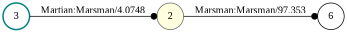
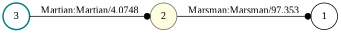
edge "3" -> "2": label "Martian:Marsman/4.0748" -> "Martian:Martian/4.0748"
node "6": label "6" -> "1"
